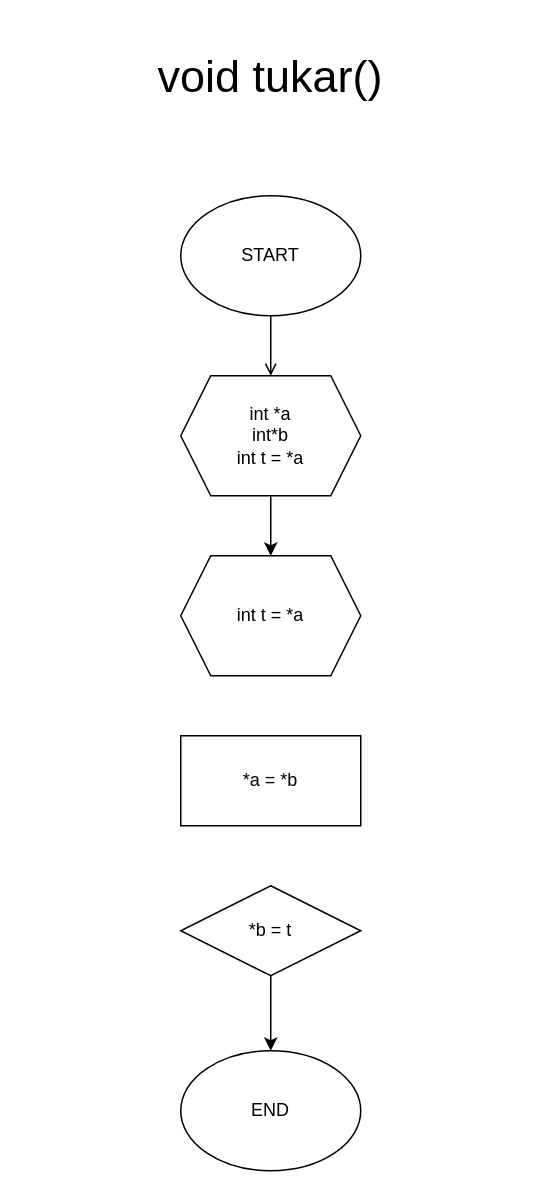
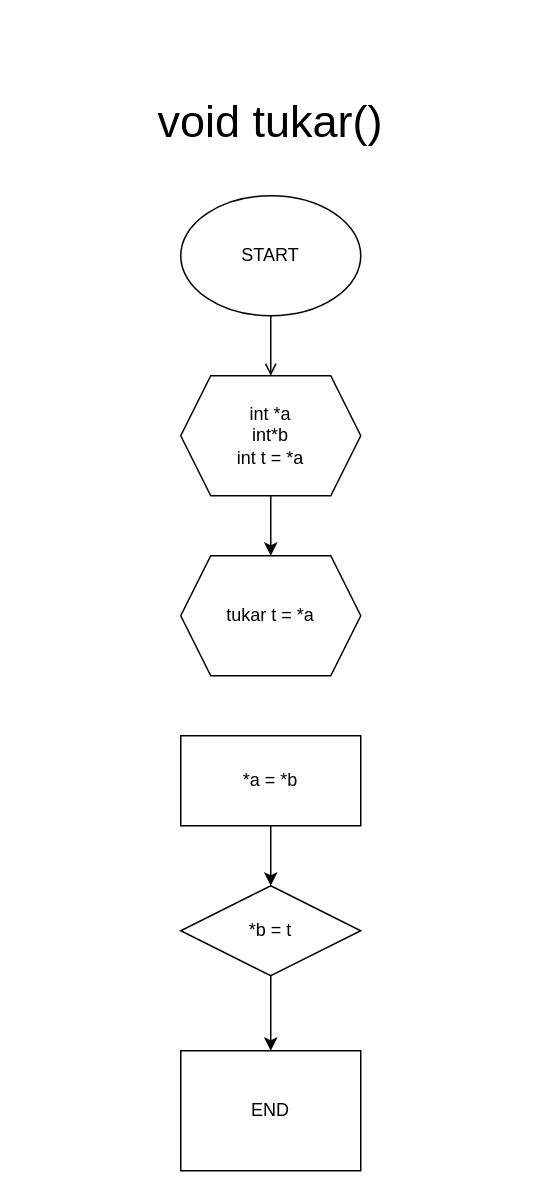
node "void tukar()": moved (271, 76) -> (271, 121)
node "int t = *a": label "int t = *a" -> "tukar t = *a"
edge "*a = *b" -> "*b = t": added
node "END": shape ellipse -> rectangle
